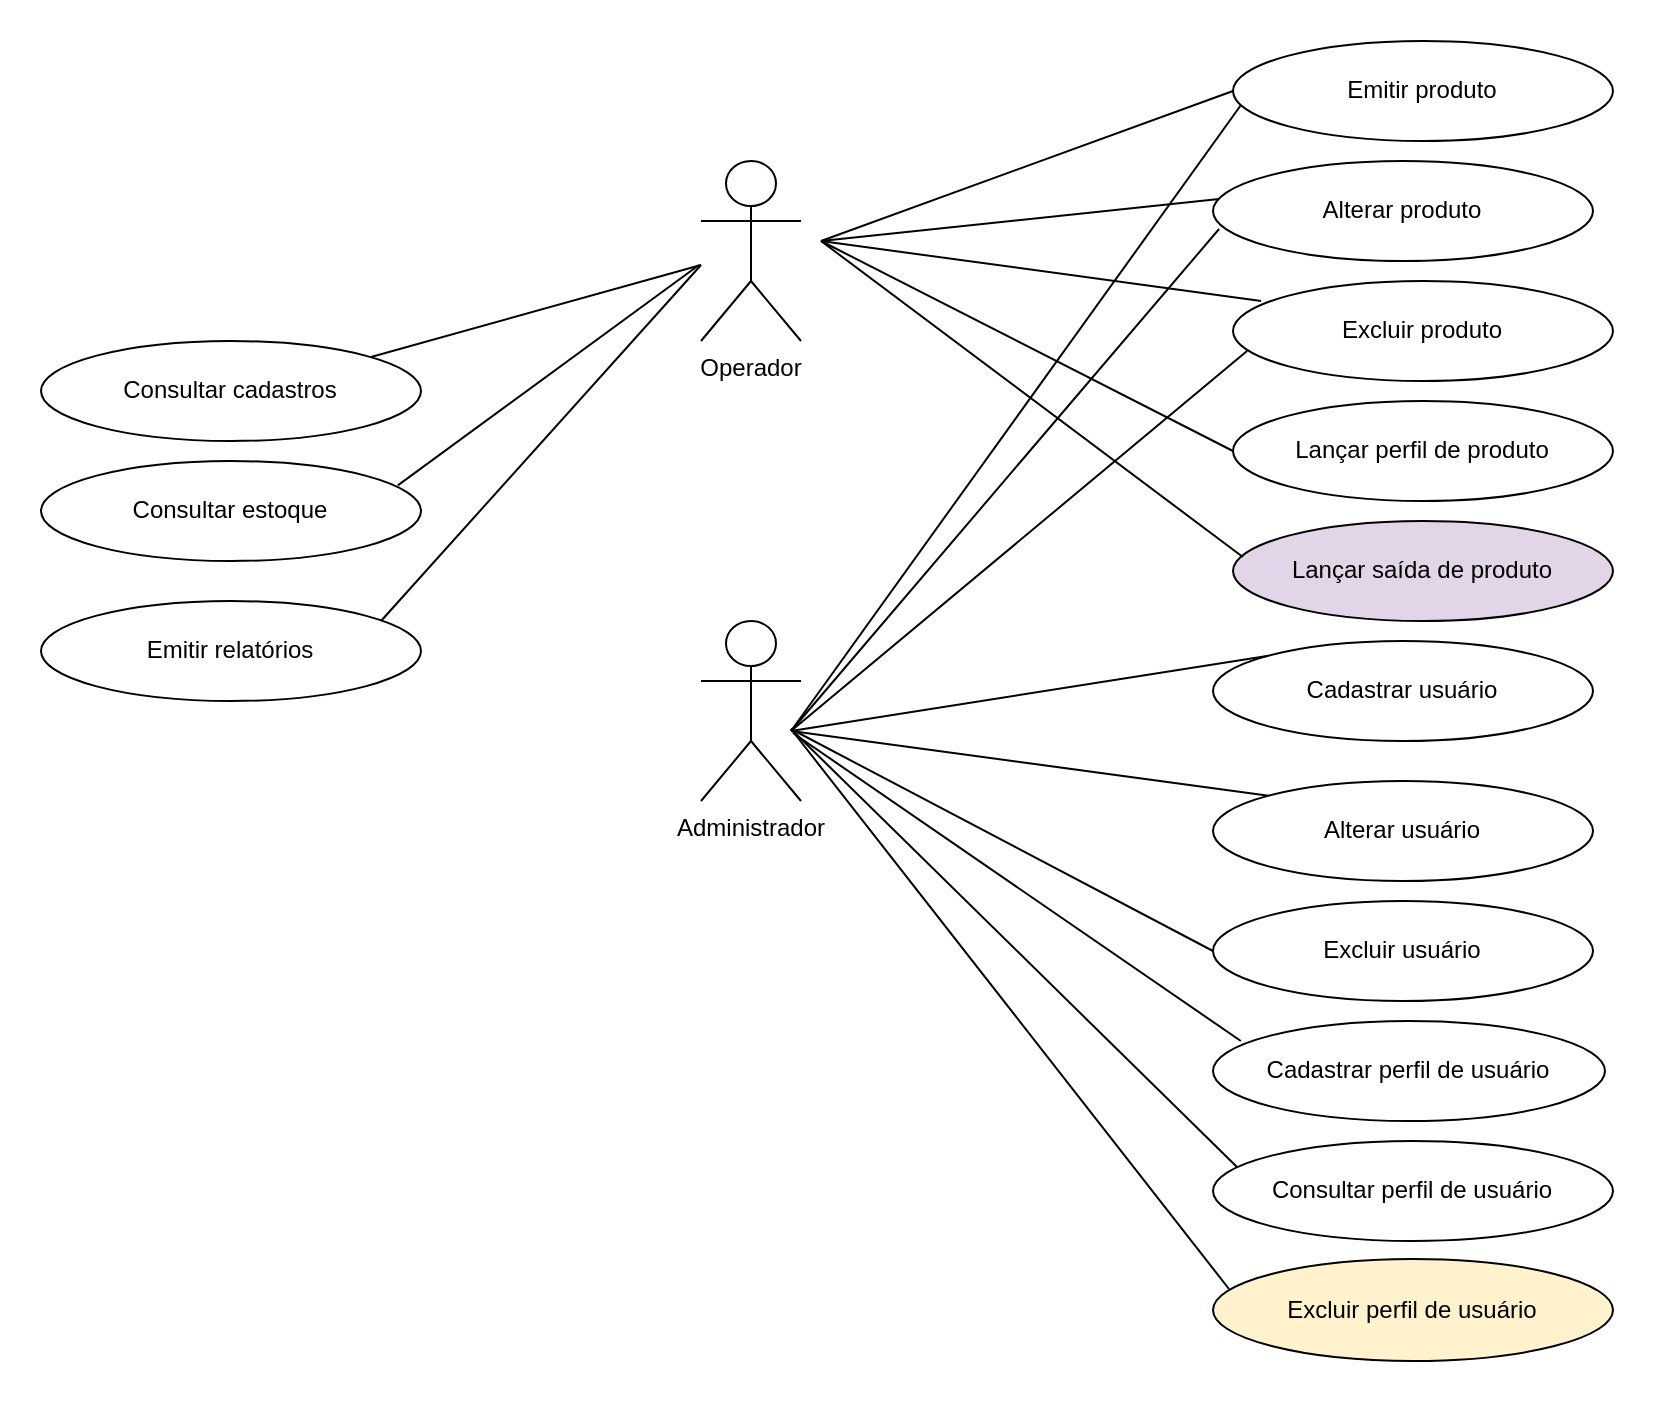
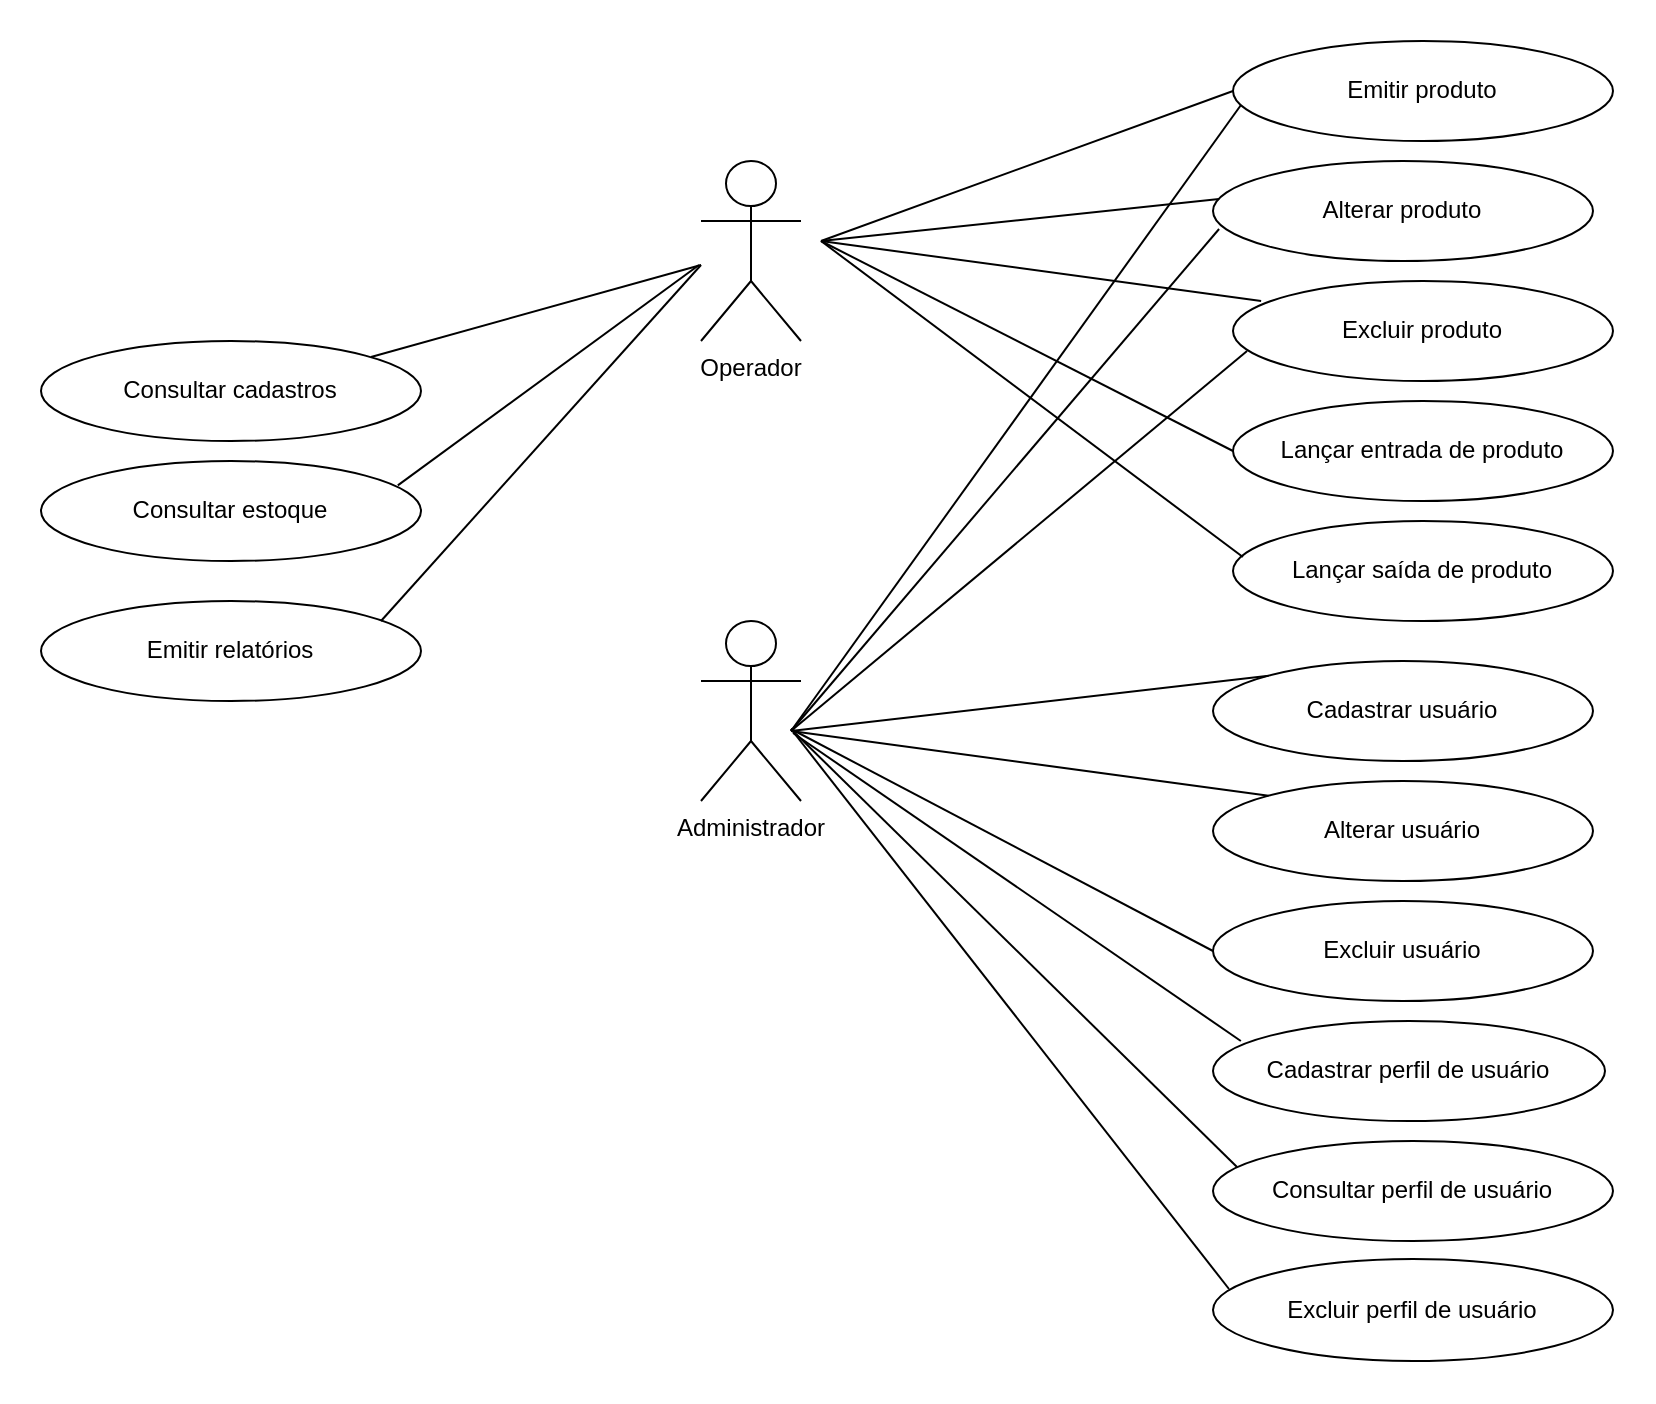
node "Lançar perfil de produto": label "Lançar perfil de produto" -> "Lançar entrada de produto"
node "Lançar saída de produto": fillcolor #e1d5e7 -> #ffffff
node "Cadastrar usuário": moved (1403, 691) -> (1403, 711)
node "Excluir perfil de usuário": fillcolor #fff2cc -> #ffffff
